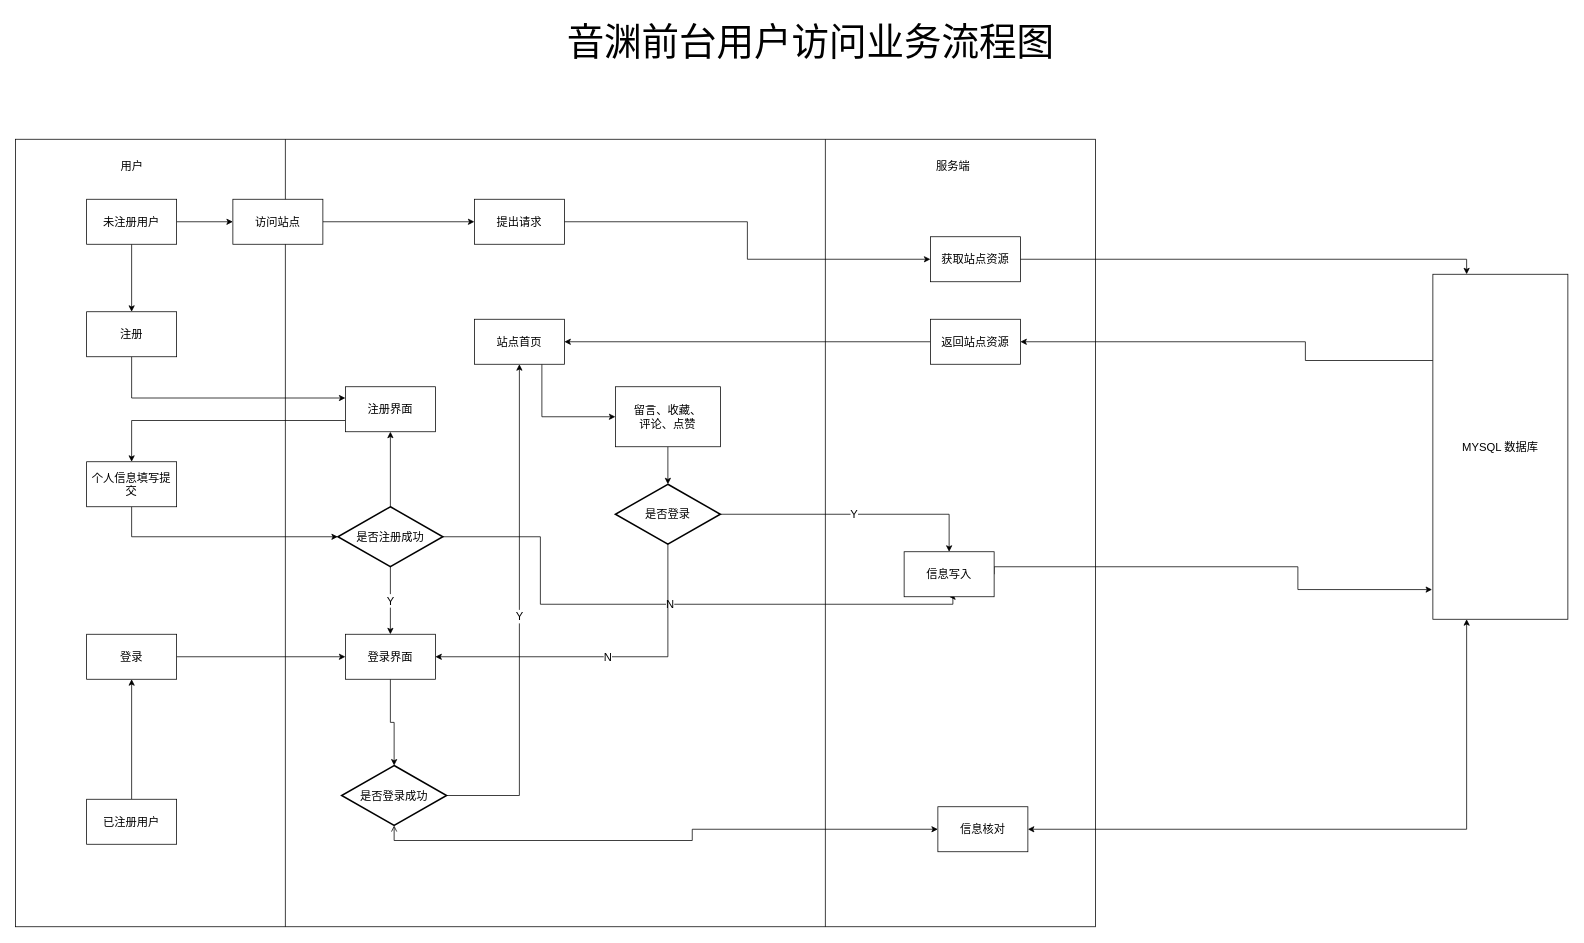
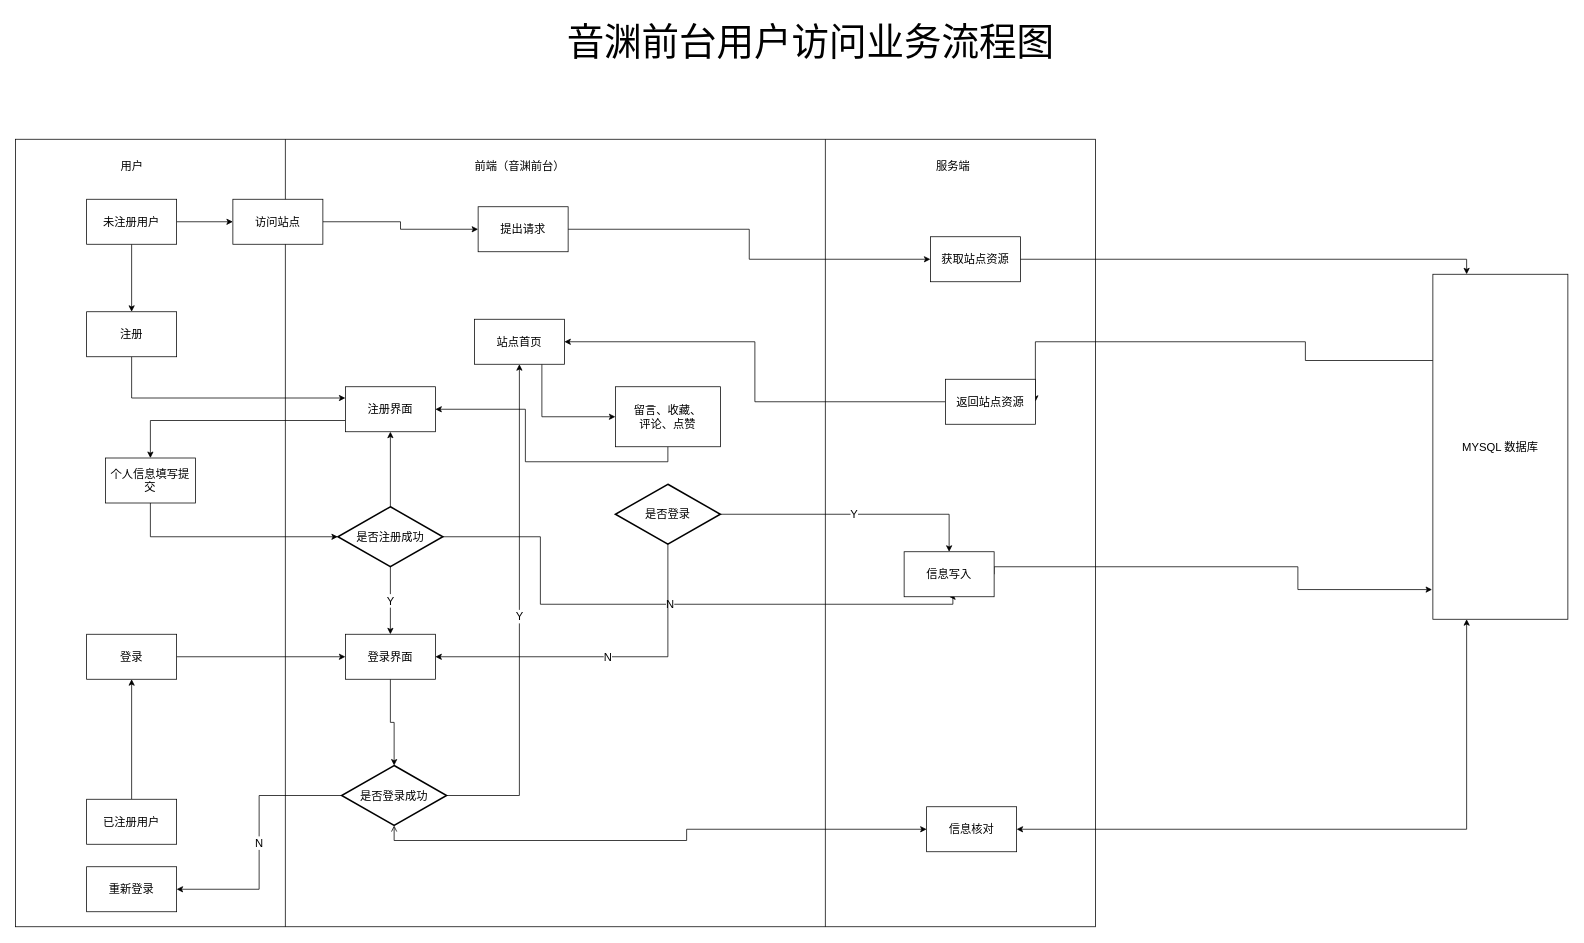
node "前端（音渊前台）": added
node "提出请求": moved (519, 222) -> (523, 229)
node "返回站点资源": moved (975, 342) -> (990, 402)
edge "留言、收藏、 评论、点赞" -> "是否登录": now "留言、收藏、 评论、点赞" -> "注册界面"
node "个人信息填写提交": moved (132, 484) -> (150, 480)
edge "是否登录成功" -> "重新登录": added, label "N"
node "信息核对": moved (983, 829) -> (972, 829)
node "重新登录": added
